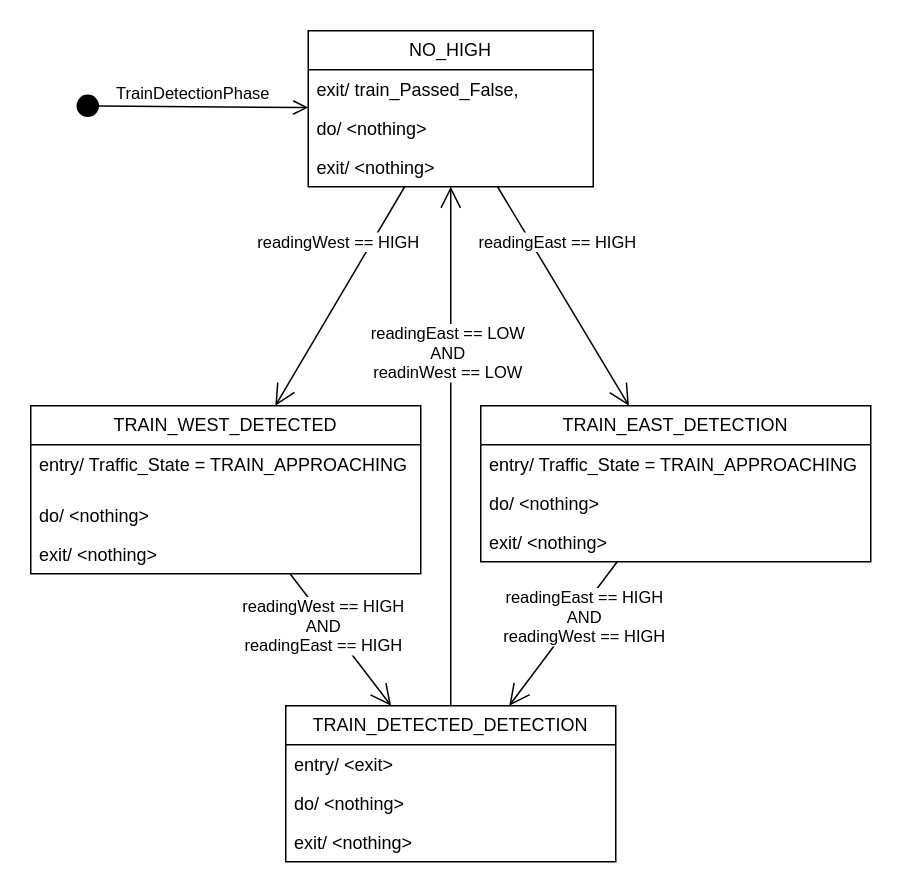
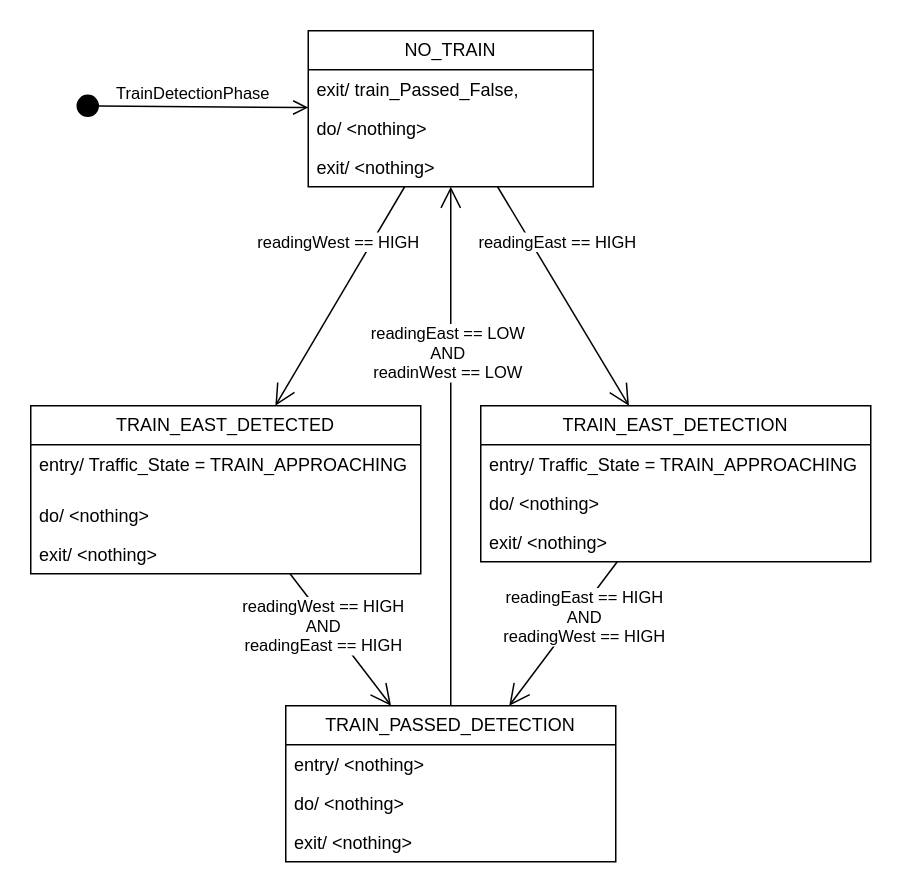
node "NO_HIGH": label "NO_HIGH" -> "NO_TRAIN"
node "TRAIN_WEST_DETECTED": label "TRAIN_WEST_DETECTED" -> "TRAIN_EAST_DETECTED"
node "TRAIN_DETECTED_DETECTION": label "TRAIN_DETECTED_DETECTION" -> "TRAIN_PASSED_DETECTION"
node "entry/ <exit>": label "entry/ <exit>" -> "entry/ <nothing>"
